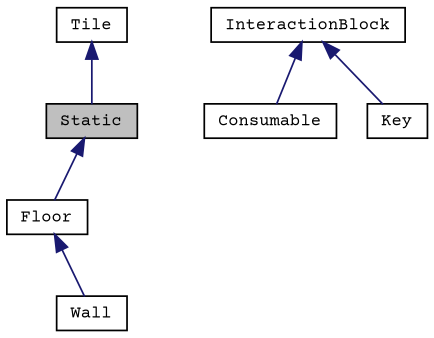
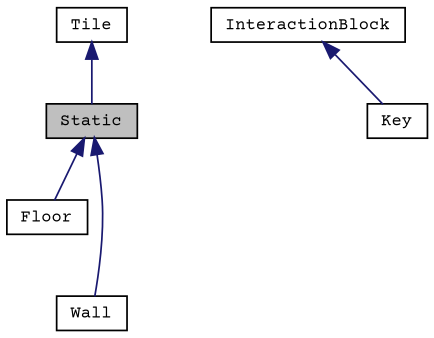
node "Consumable": removed
edge "Wall" -> "Floor": now "Wall" -> "Static"
